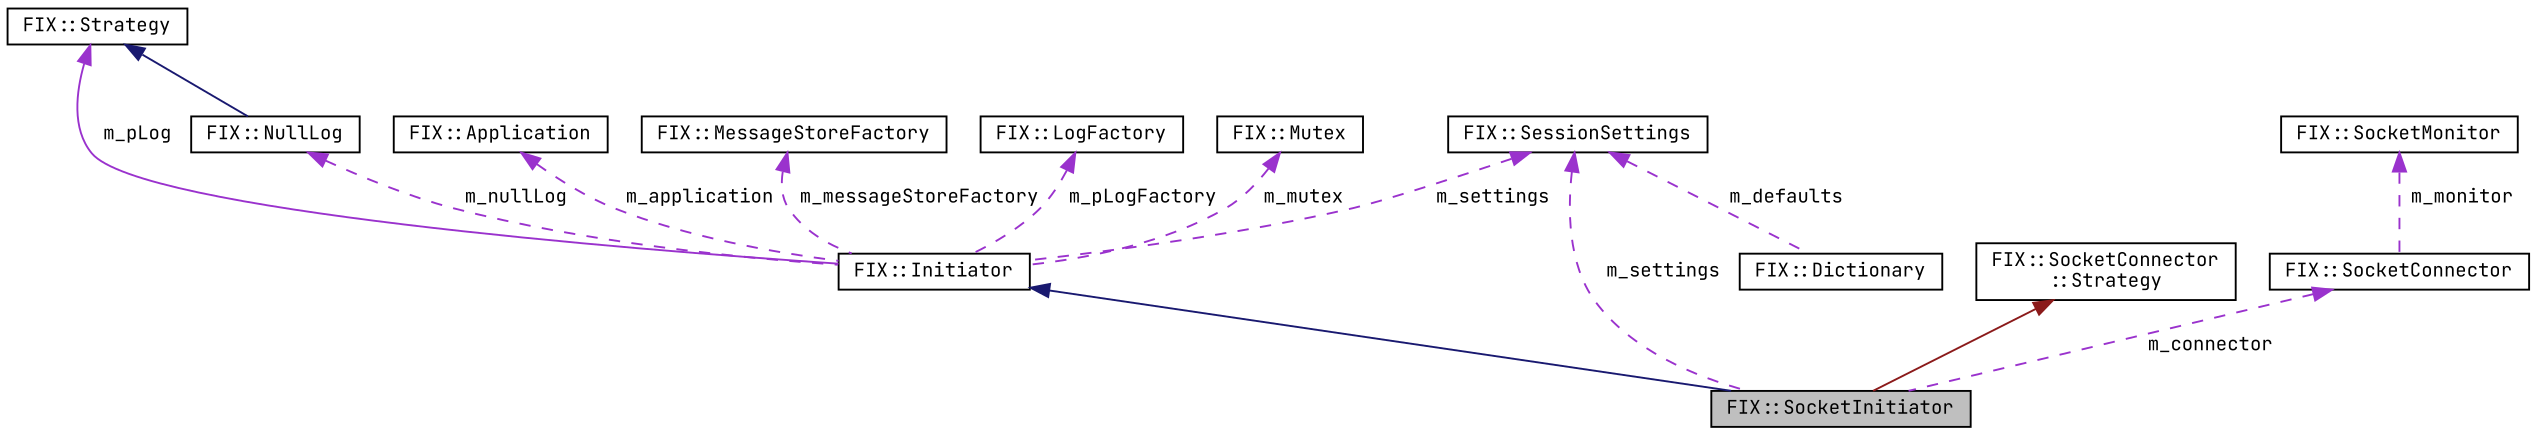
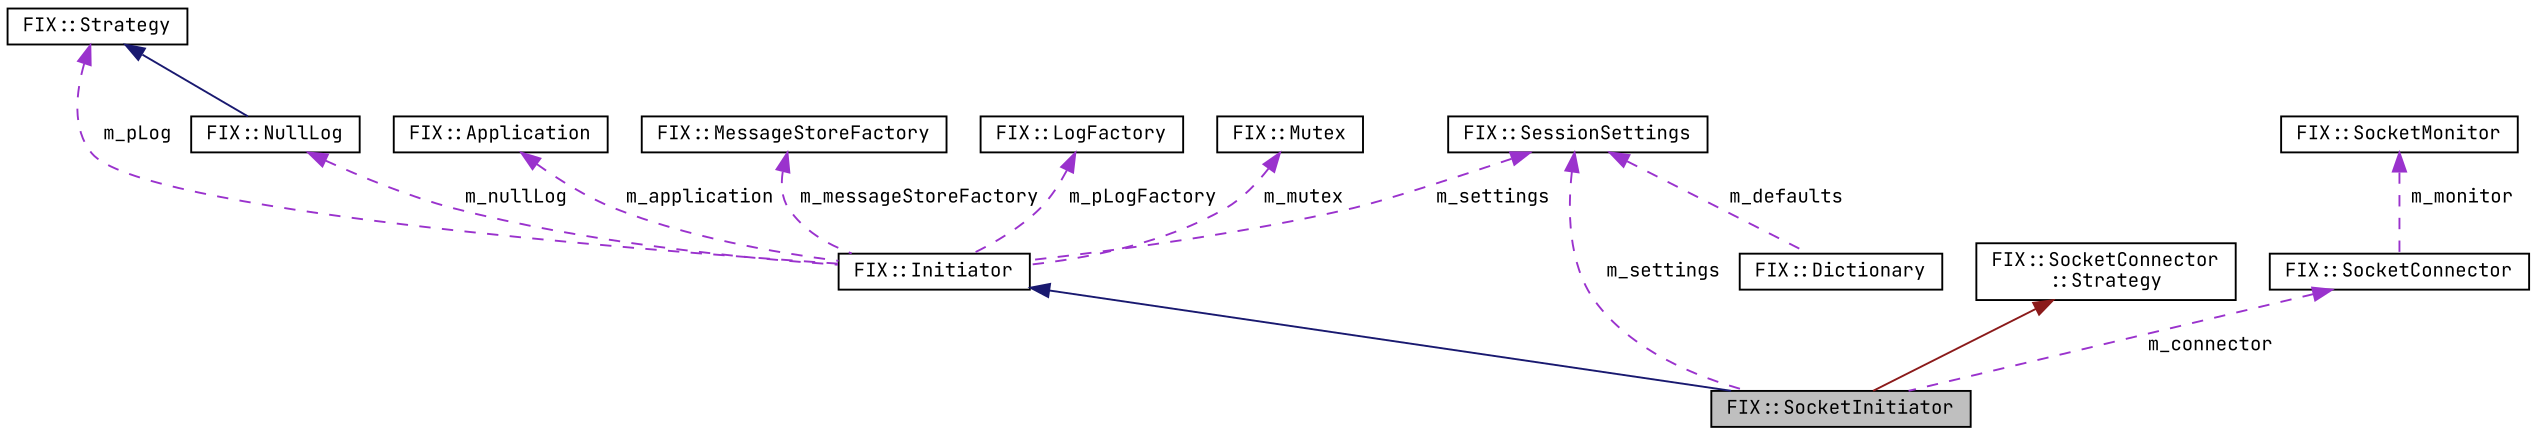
edge "FIX::Initiator" -> "FIX::Strategy": style solid -> dashed
